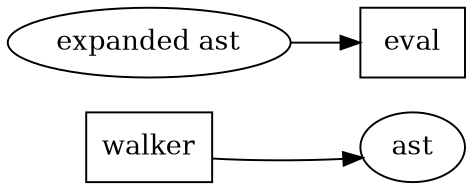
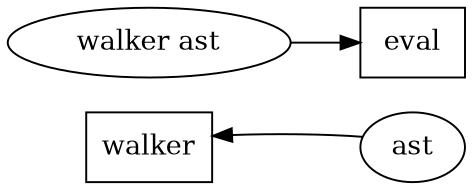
node "expanded ast": label "expanded ast" -> "walker ast"
edge "walker" -> "ast": reversed
